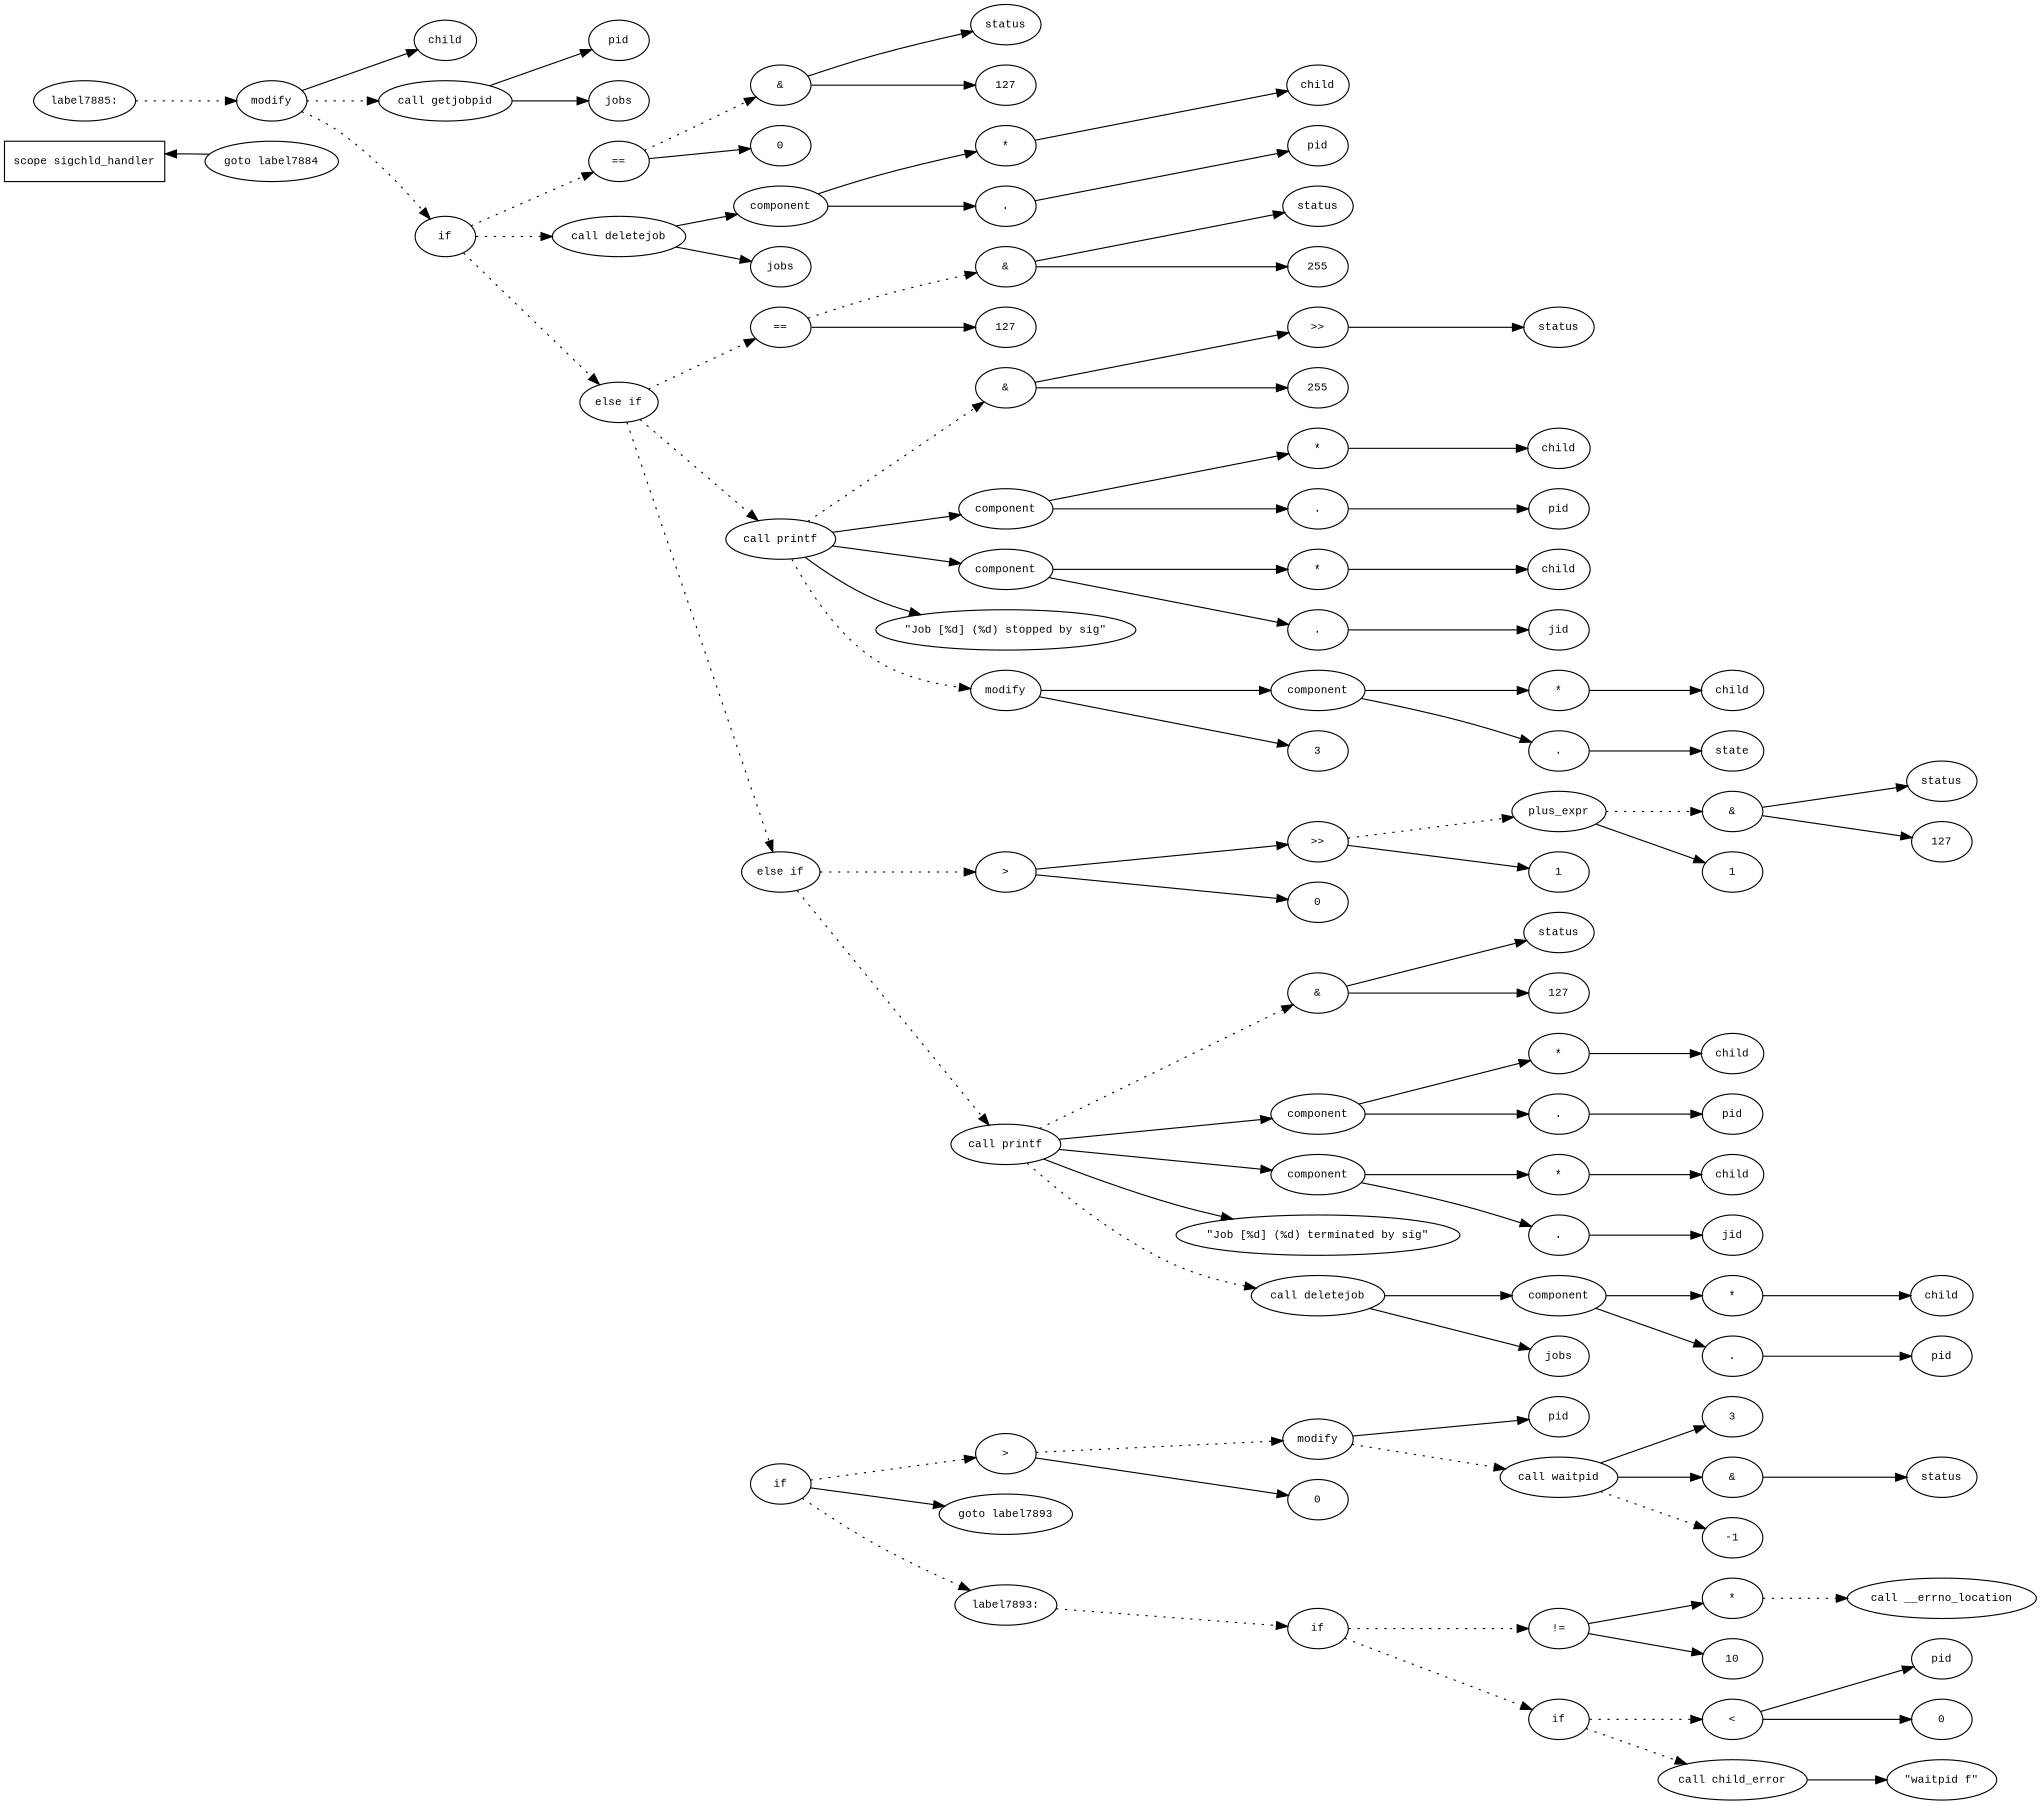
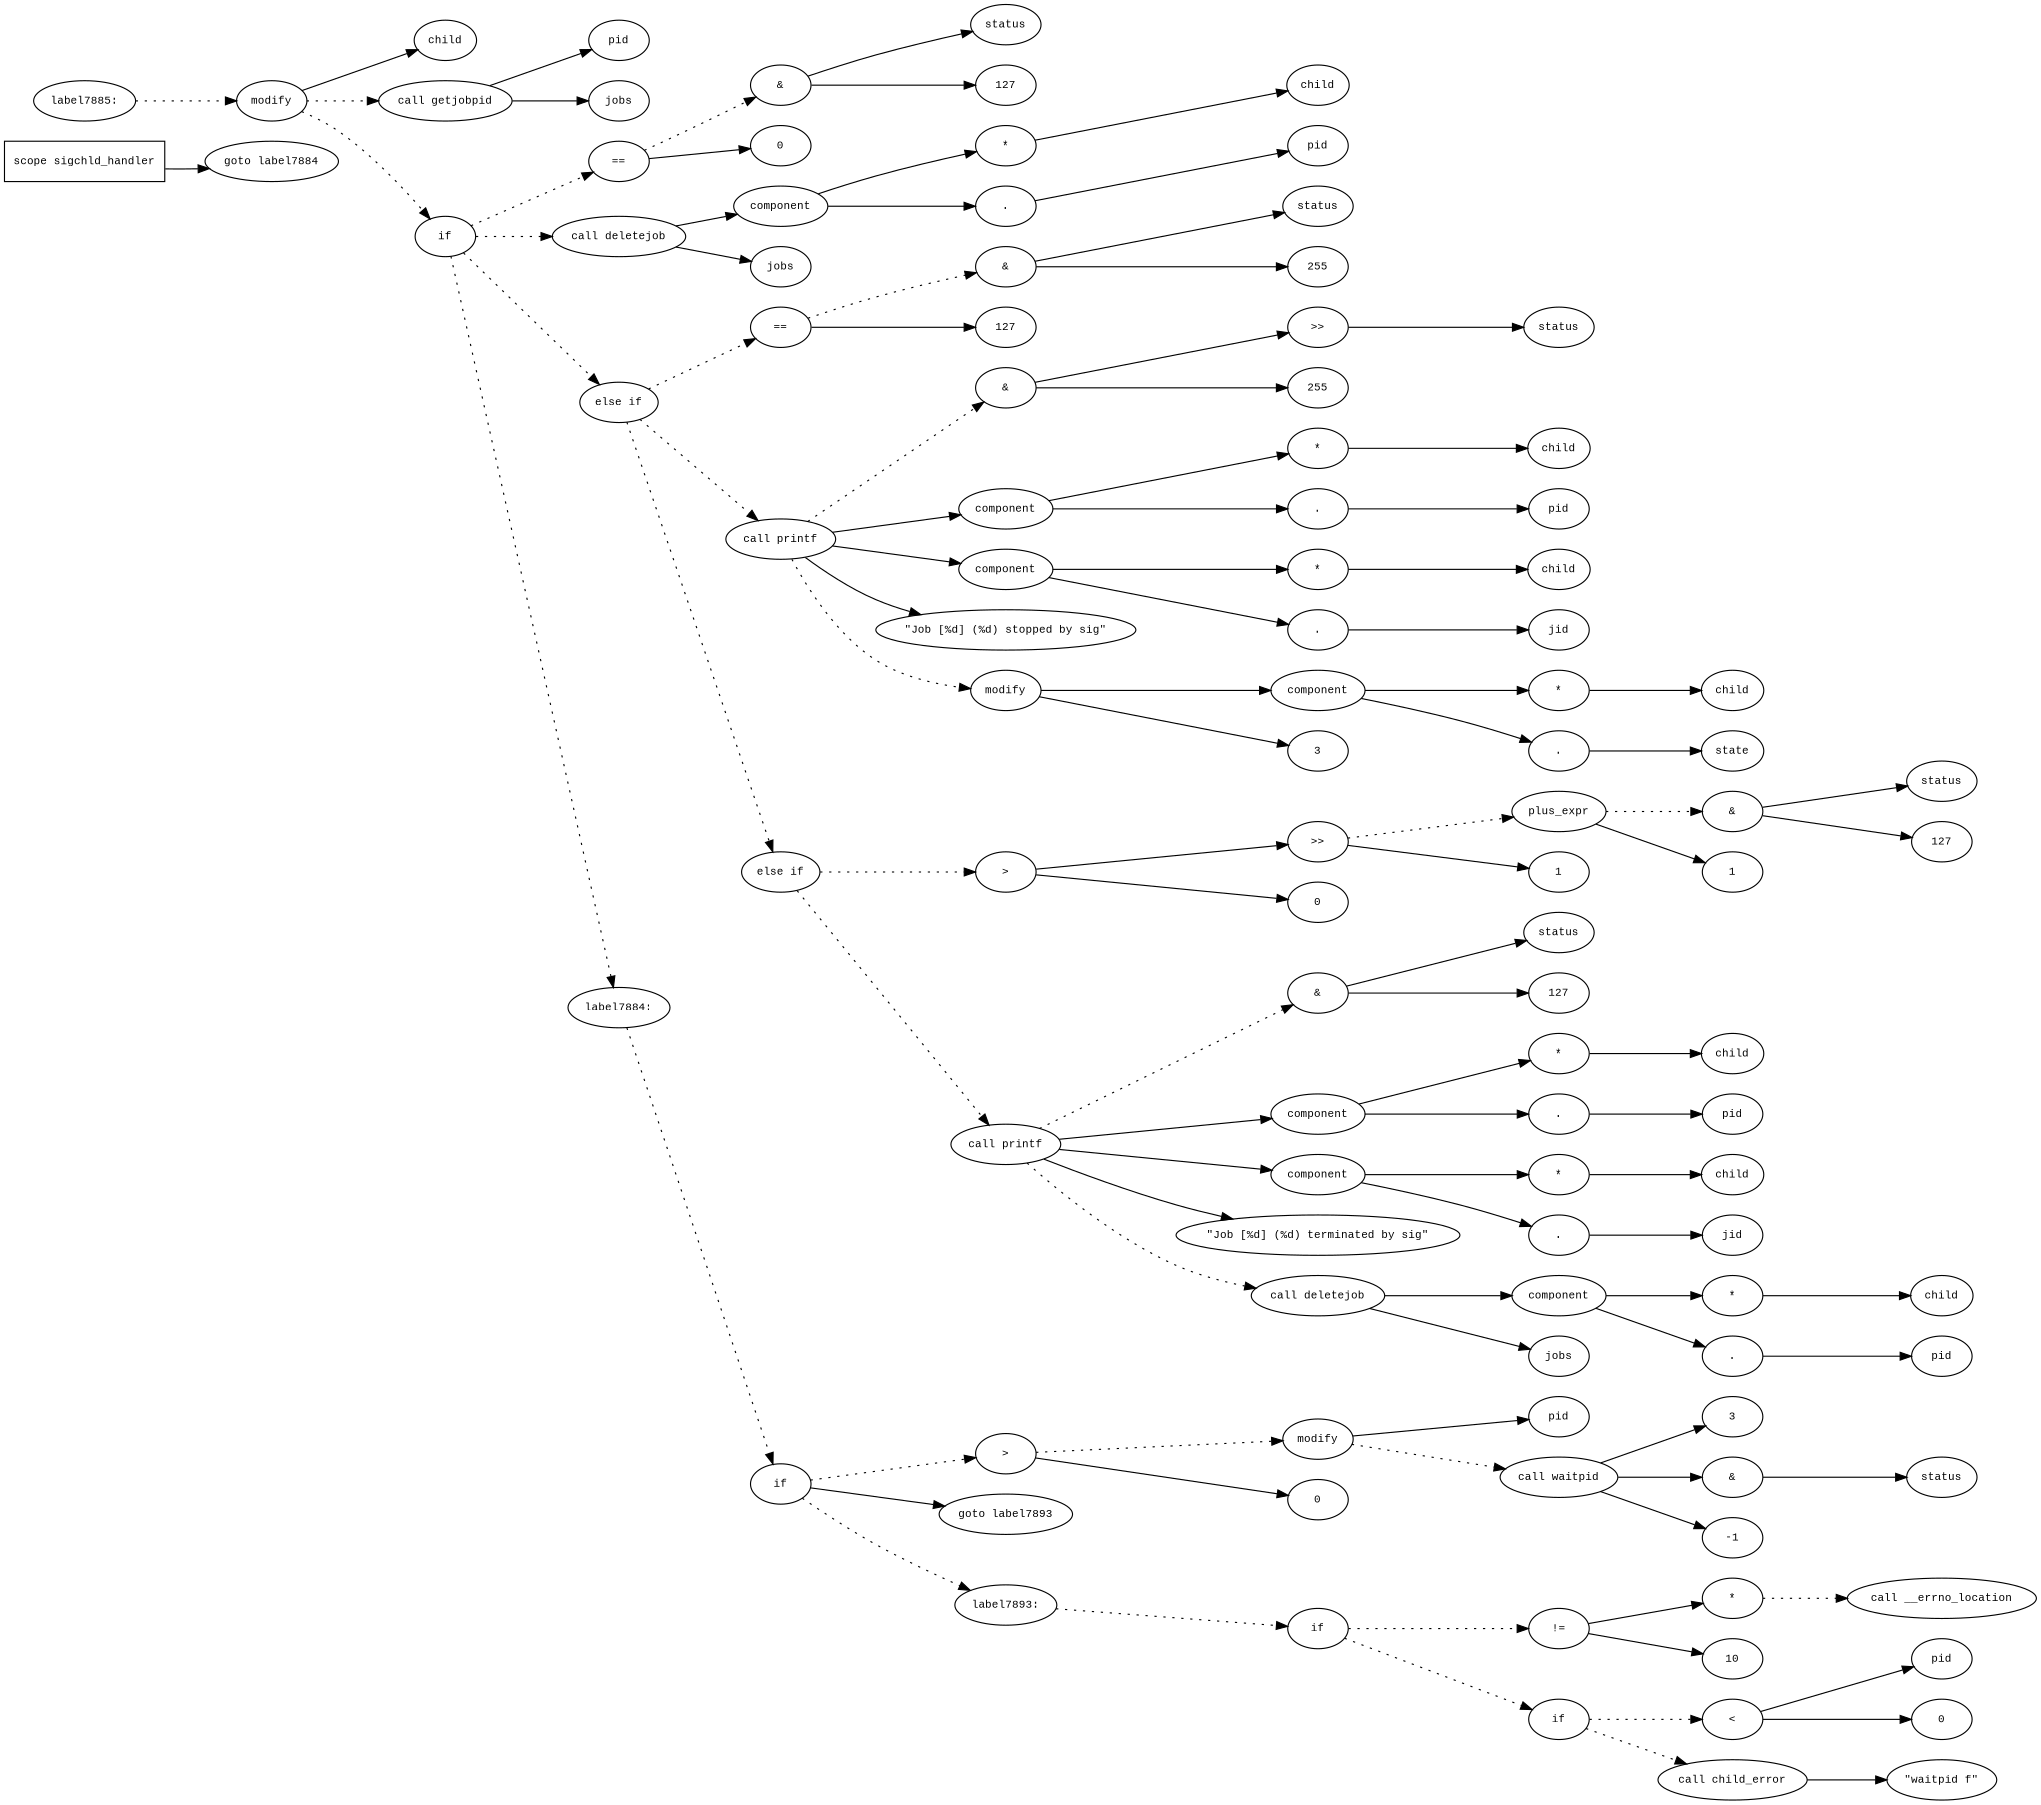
edge "goto label7884" -> "scope sigchld_handler": reversed
node "label7884:": added
edge "call waitpid" -> "-1": style dotted -> solid
